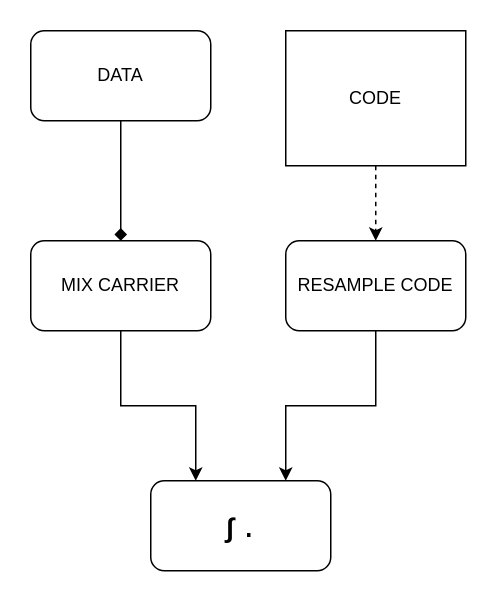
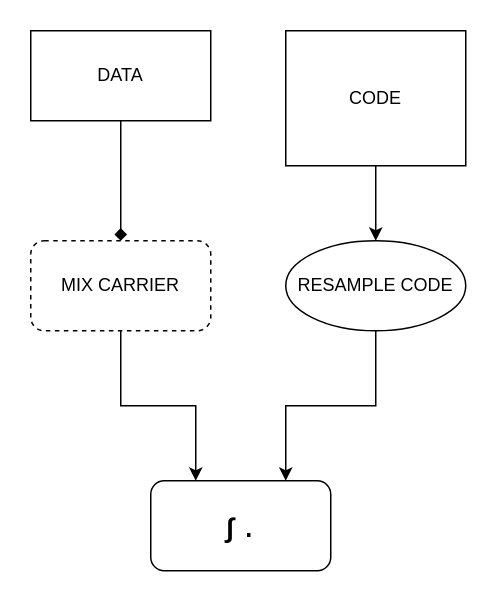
node "DATA": shape rounded rectangle -> rectangle
edge "CODE" -> "RESAMPLE CODE": style dashed -> solid
node "MIX CARRIER": style solid -> dashed
node "RESAMPLE CODE": shape rounded rectangle -> ellipse
